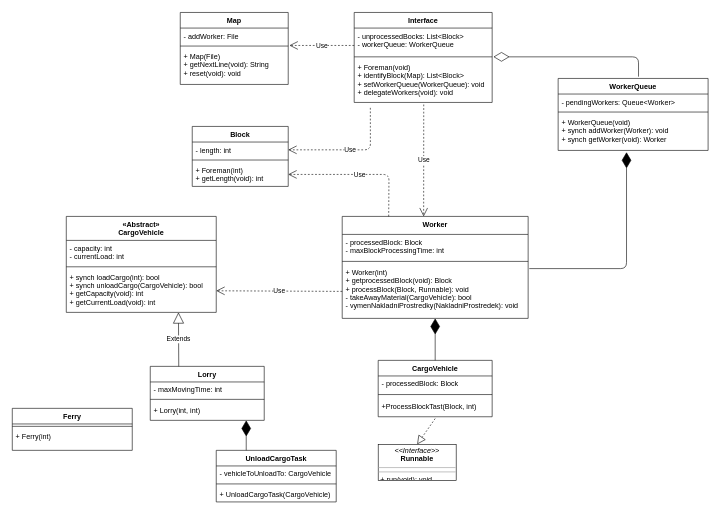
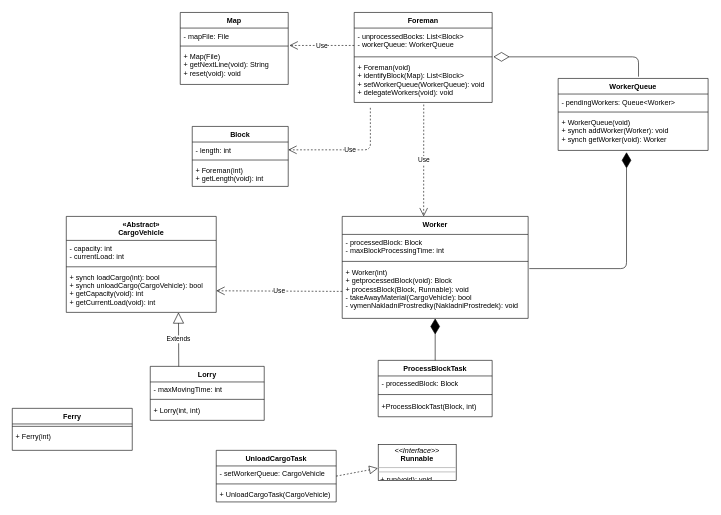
node "Interface": label "Interface" -> "Foreman"
node "- addWorker: File": label "- addWorker: File" -> "- mapFile: File"
edge "Worker" -> "+ Foreman(int) + getLength(void): int": removed, label "Use"
node "CargoVehicle": label "CargoVehicle" -> "ProcessBlockTask"
edge "+ProcessBlockTast(Block, int)" -> "<<Interface>> Runnable + run(void): void": removed
edge "UnloadCargoTask" -> "+ Lorry(int, int)": removed
edge "UnloadCargoTask" -> "<<Interface>> Runnable + run(void): void": added
node "- vehicleToUnloadTo: CargoVehicle": label "- vehicleToUnloadTo: CargoVehicle" -> "- setWorkerQueue: CargoVehicle"
